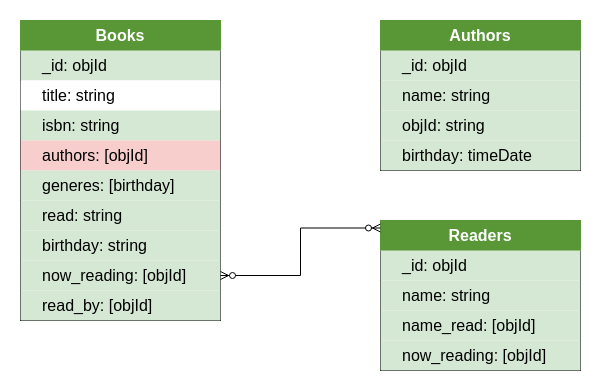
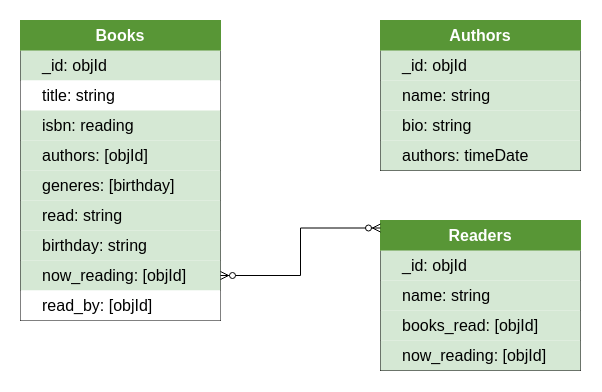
node "isbn: string": label "isbn: string" -> "isbn: reading"
node "objId: string": label "objId: string" -> "bio: string"
node "authors: [objId]": fillcolor #f8cecc -> #d5e8d4
node "birthday: timeDate": label "birthday: timeDate" -> "authors: timeDate"
node "read_by: [objId]": fillcolor #d5e8d4 -> #ffffff
node "name_read: [objId]": label "name_read: [objId]" -> "books_read: [objId]"
